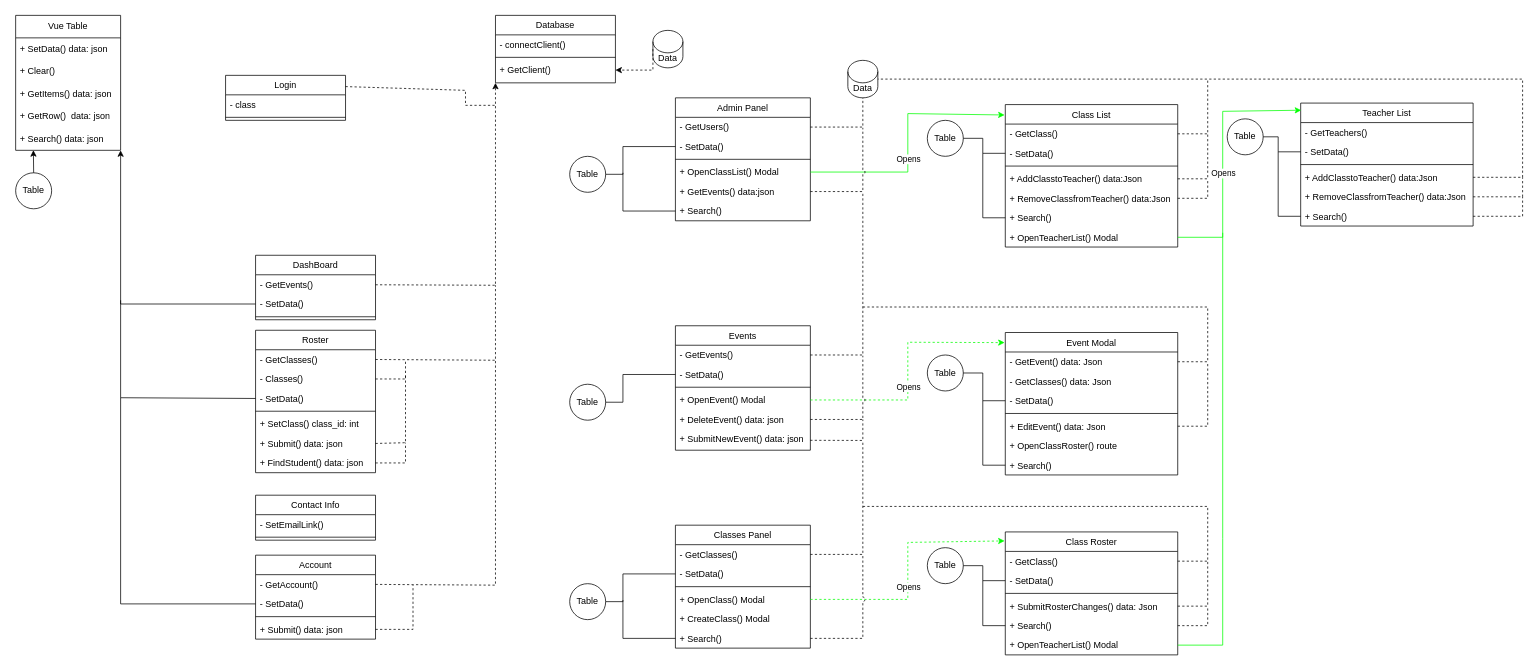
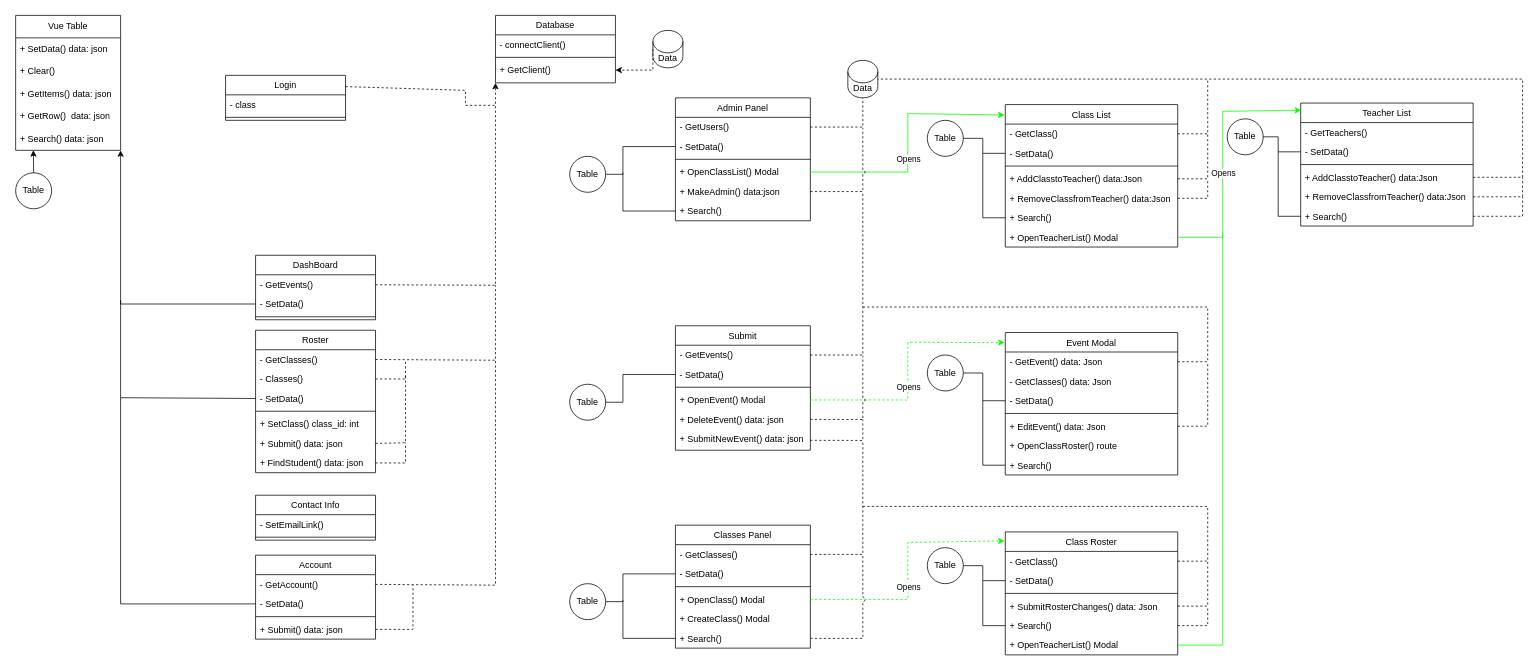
node "+ GetEvents() data:json": label "+ GetEvents() data:json" -> "+ MakeAdmin() data:json"
node "Events": label "Events" -> "Submit"
